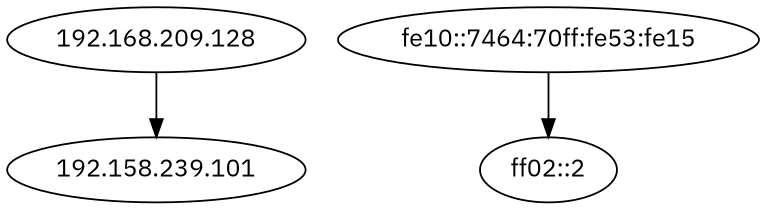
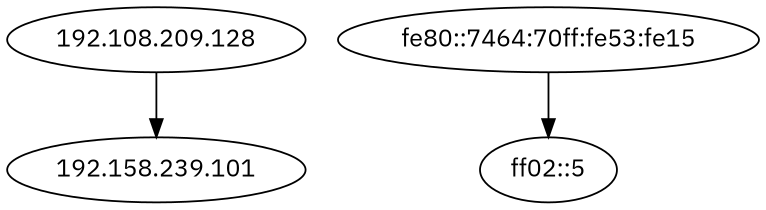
node "192.168.209.128": label "192.168.209.128" -> "192.108.209.128"
node "fe10::7464:70ff:fe53:fe15": label "fe10::7464:70ff:fe53:fe15" -> "fe80::7464:70ff:fe53:fe15"
node "ff02::2": label "ff02::2" -> "ff02::5"
